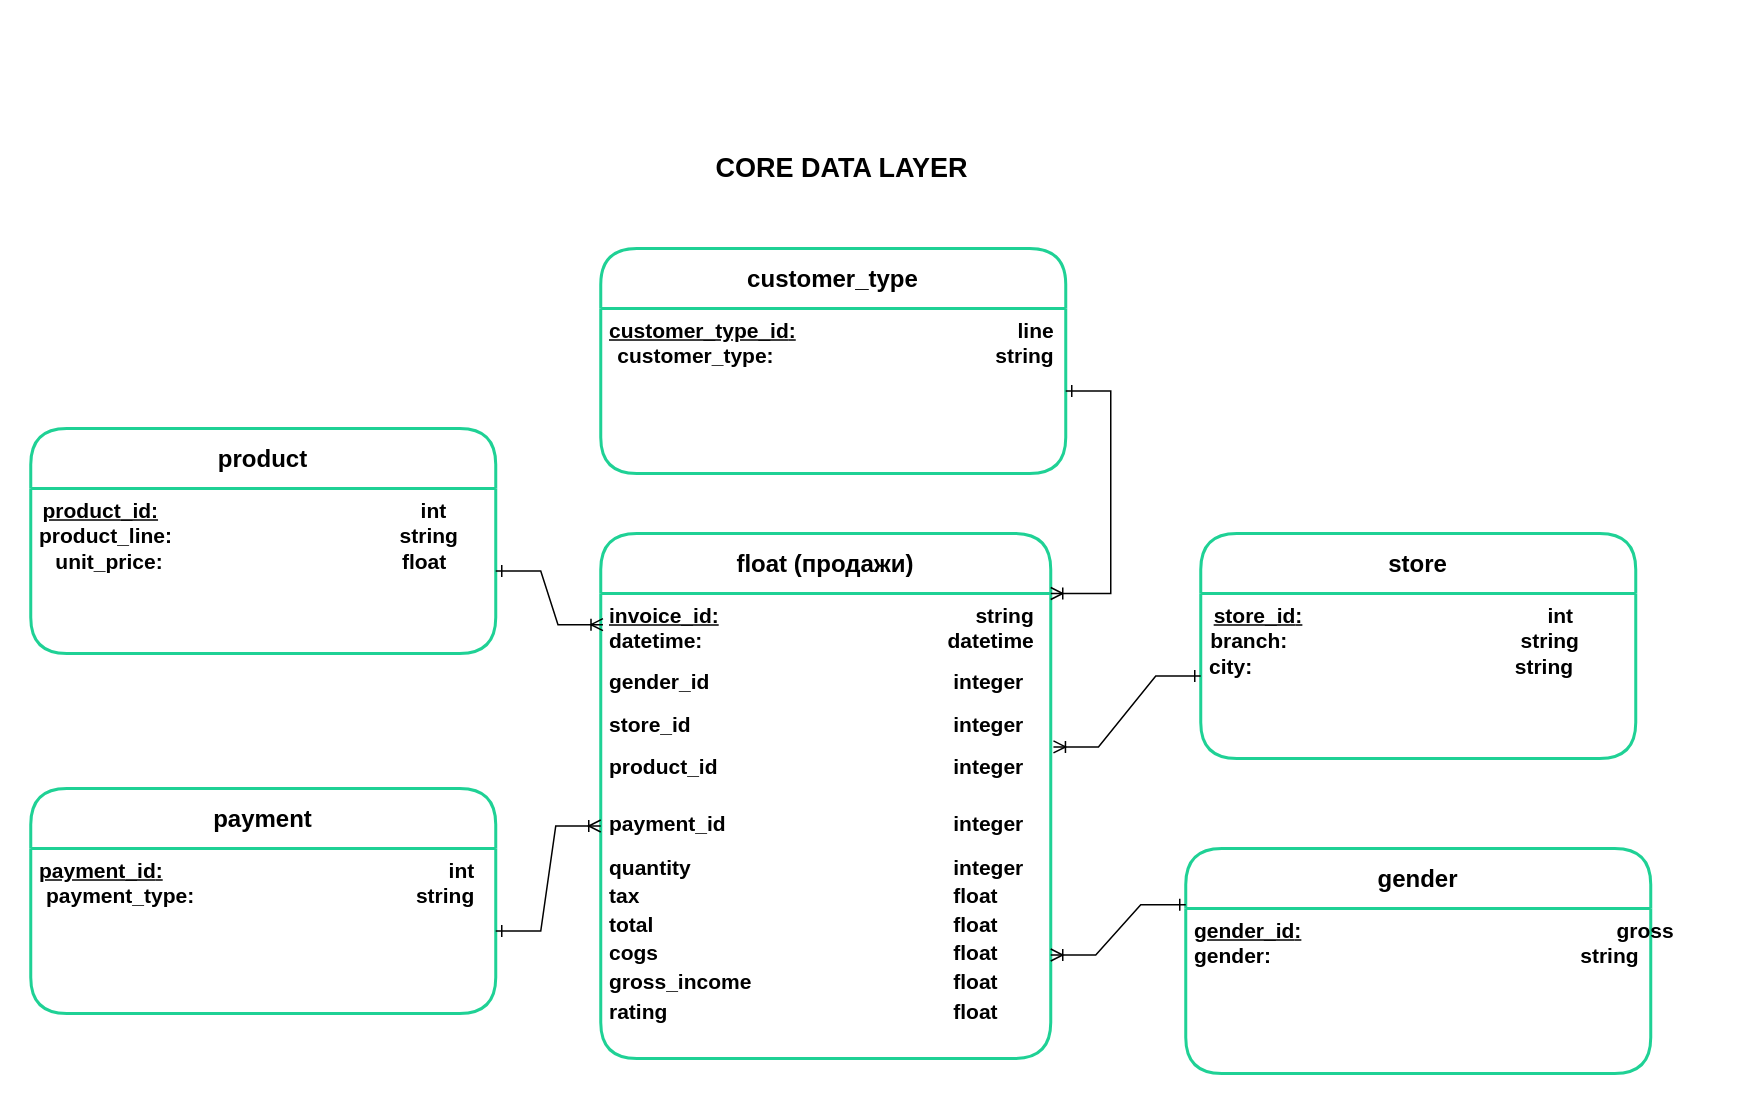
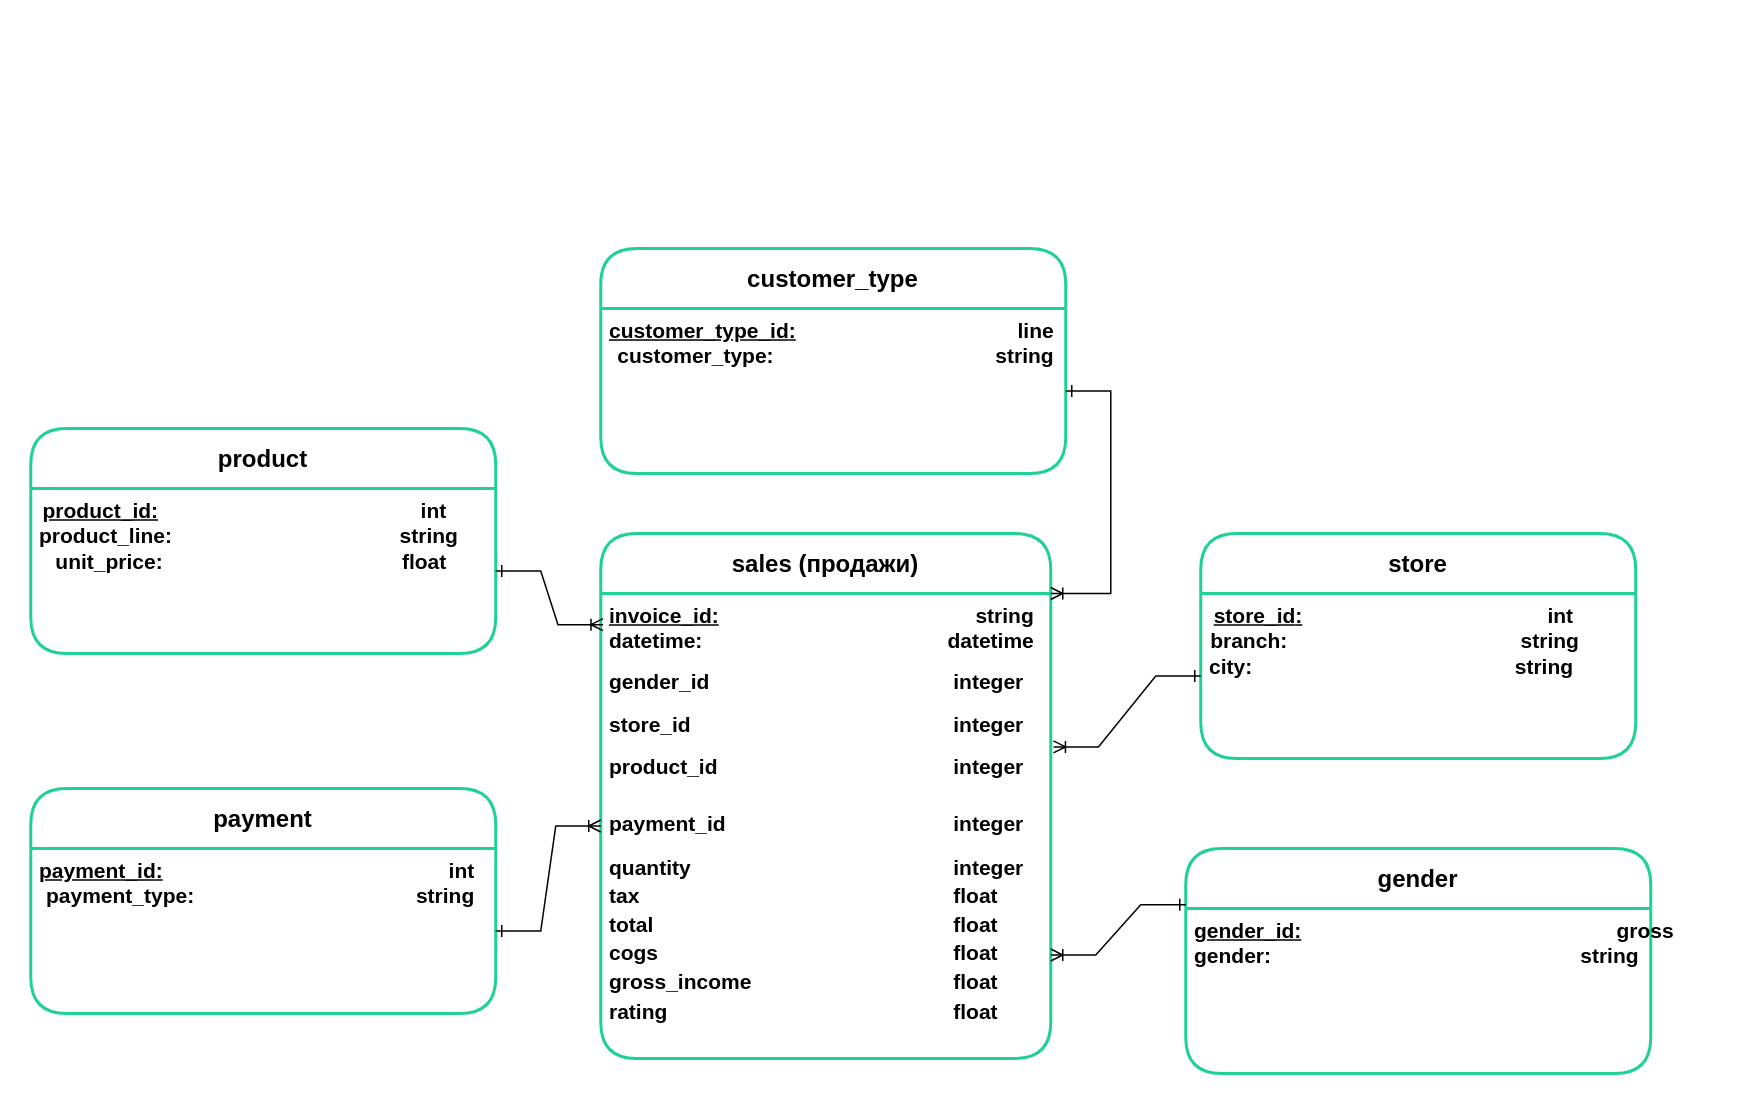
node "CORE DATA LAYER": removed
node "float (продажи)": label "float (продажи)" -> "sales (продажи)"
